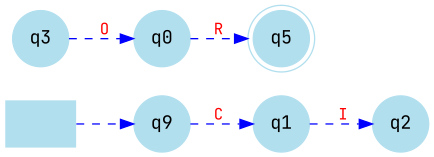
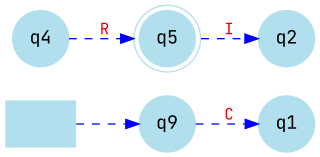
node "q3": removed
node "q0": label "q0" -> "q4"
edge "q1" -> "q2": now "q5" -> "q2"
